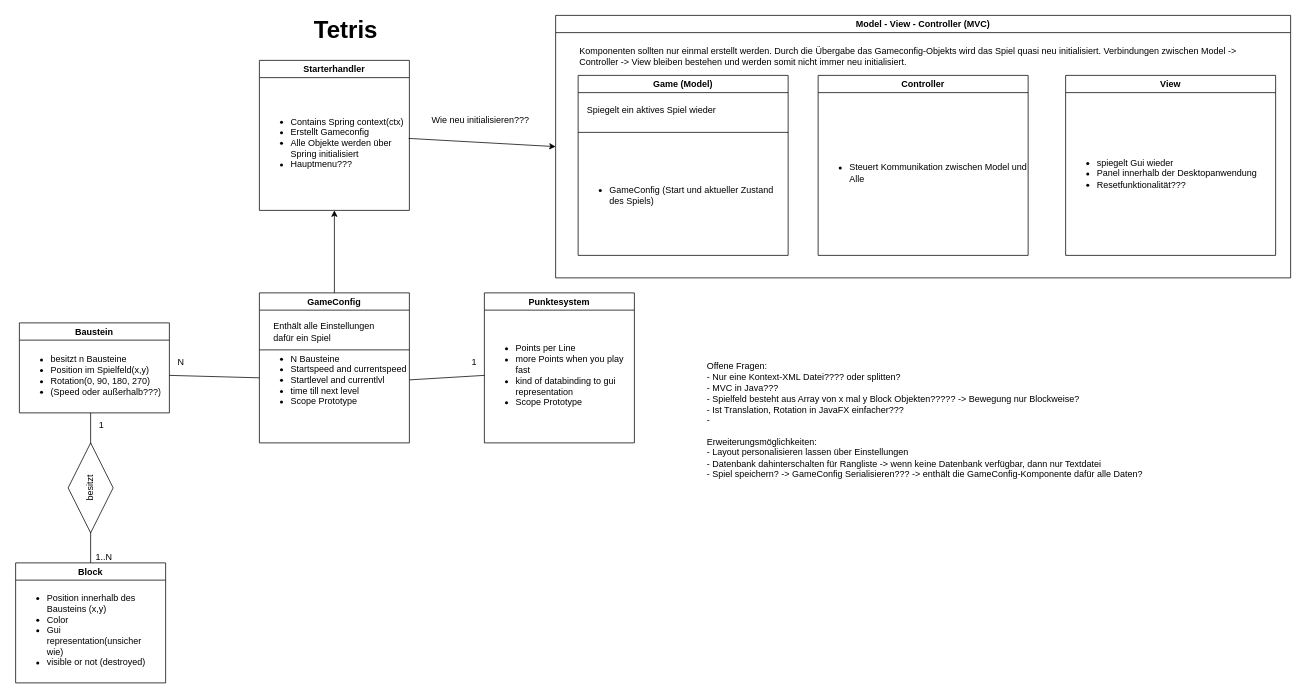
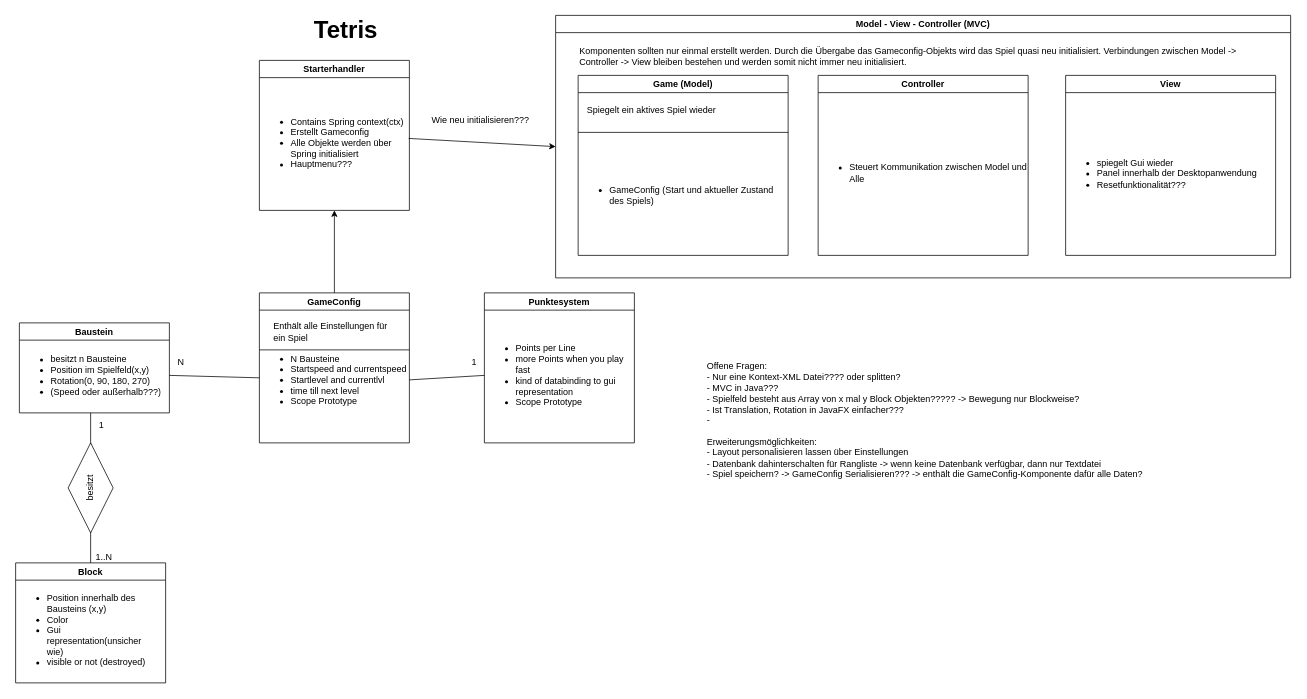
node "Enthält alle Einstellungen dafür ein Spiel": label "Enthält alle Einstellungen dafür ein Spiel" -> "Enthält alle Einstellungen für ein Spiel"
